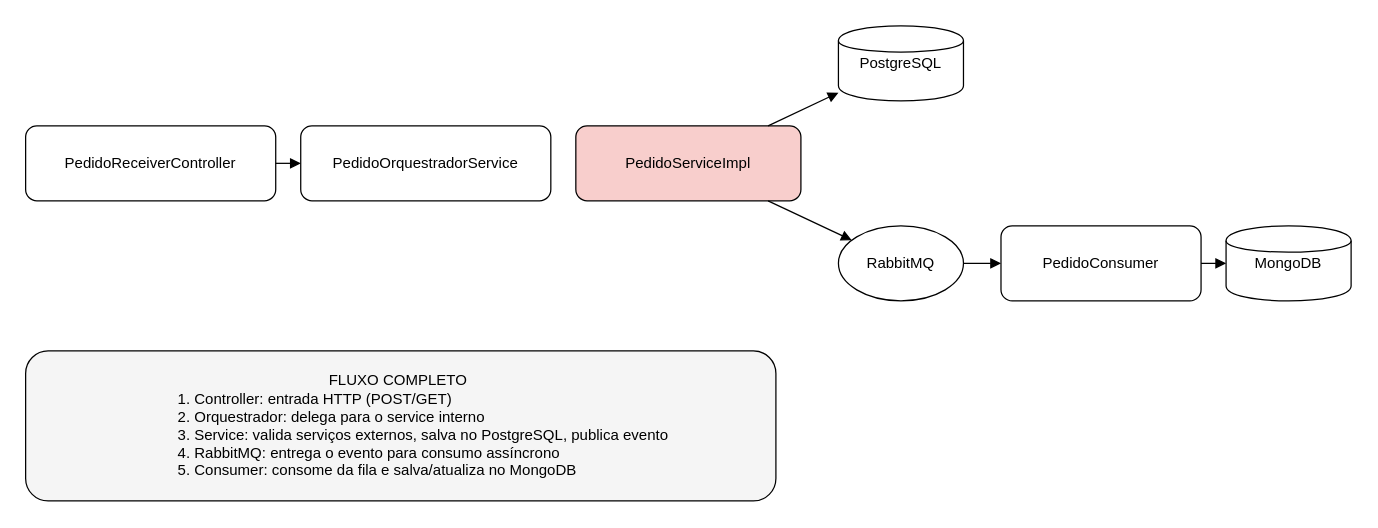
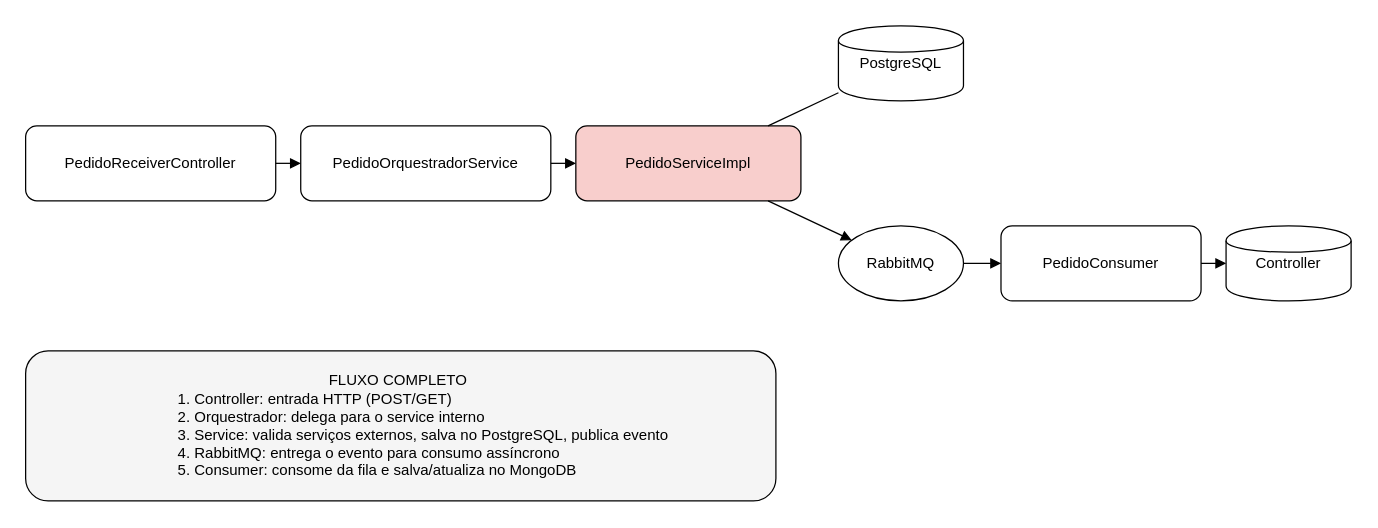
edge "PedidoServiceImpl" -> "PostgreSQL": arrowhead block -> none
edge "PedidoOrquestradorService" -> "PedidoServiceImpl": added
node "MongoDB": label "MongoDB" -> "Controller"
